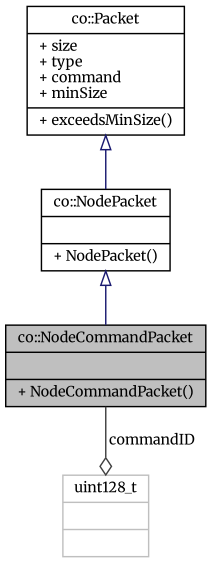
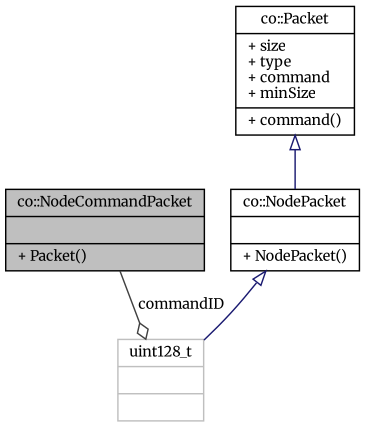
node "co::Packet": text "+ exceedsMinSize()" -> "+ command()"
edge "co::NodeCommandPacket" -> "co::NodePacket": now "uint128_t" -> "co::NodePacket"
node "co::NodeCommandPacket": text "+ NodeCommandPacket()" -> "+ Packet()"
